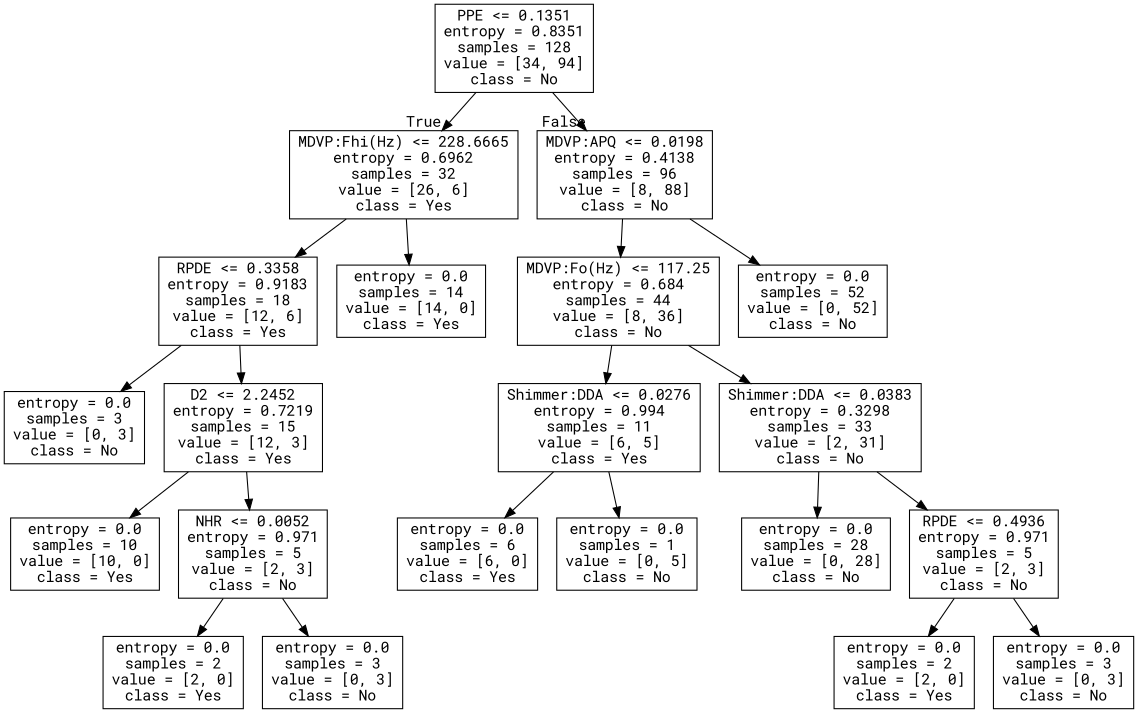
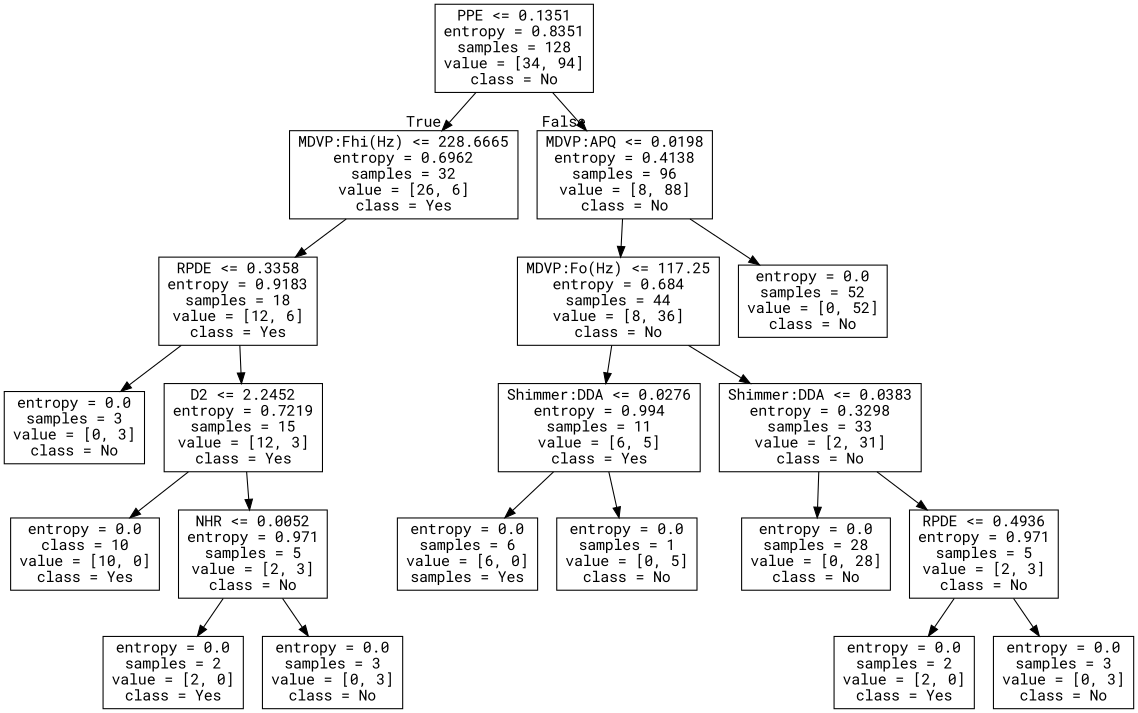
node "entropy = 0.0 samples = 14 value = [14, 0] class = Yes": removed
node "entropy = 0.0 samples = 10 value = [10, 0] class = Yes": label "entropy = 0.0 samples = 10 value = [10, 0] class = Yes" -> "entropy = 0.0 class = 10 value = [10, 0] class = Yes"
node "entropy = 0.0 samples = 6 value = [6, 0] class = Yes": label "entropy = 0.0 samples = 6 value = [6, 0] class = Yes" -> "entropy = 0.0 samples = 6 value = [6, 0] samples = Yes"
